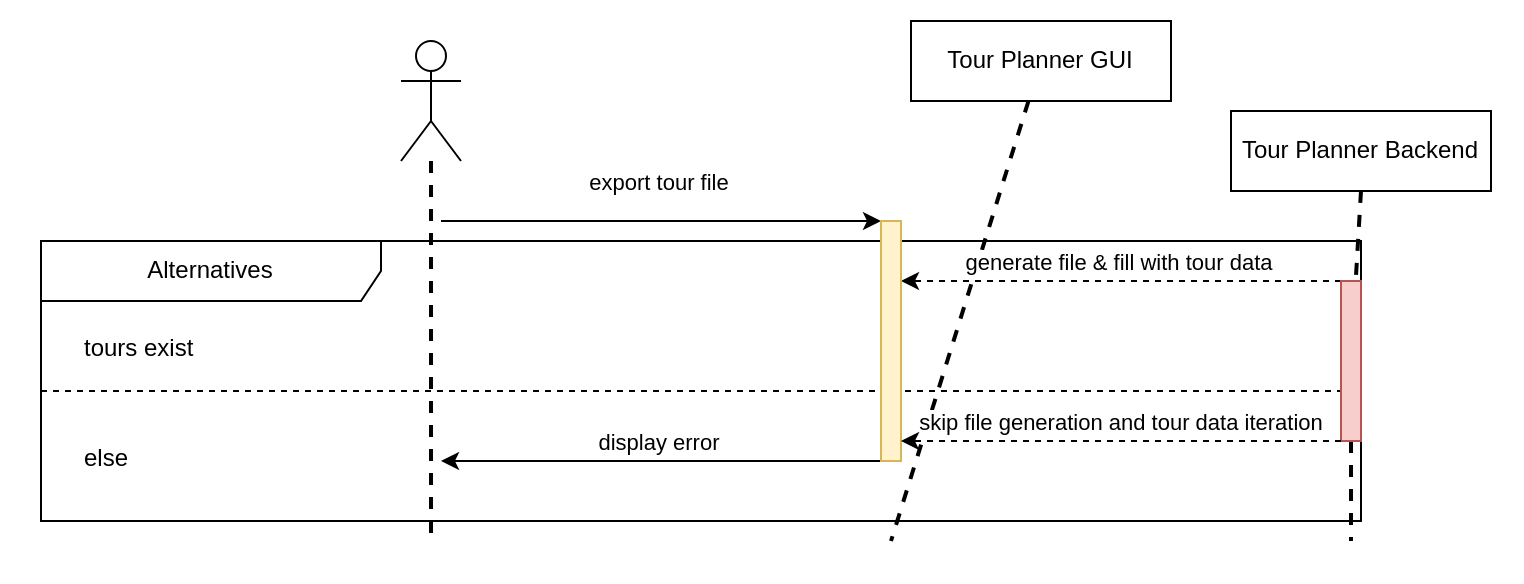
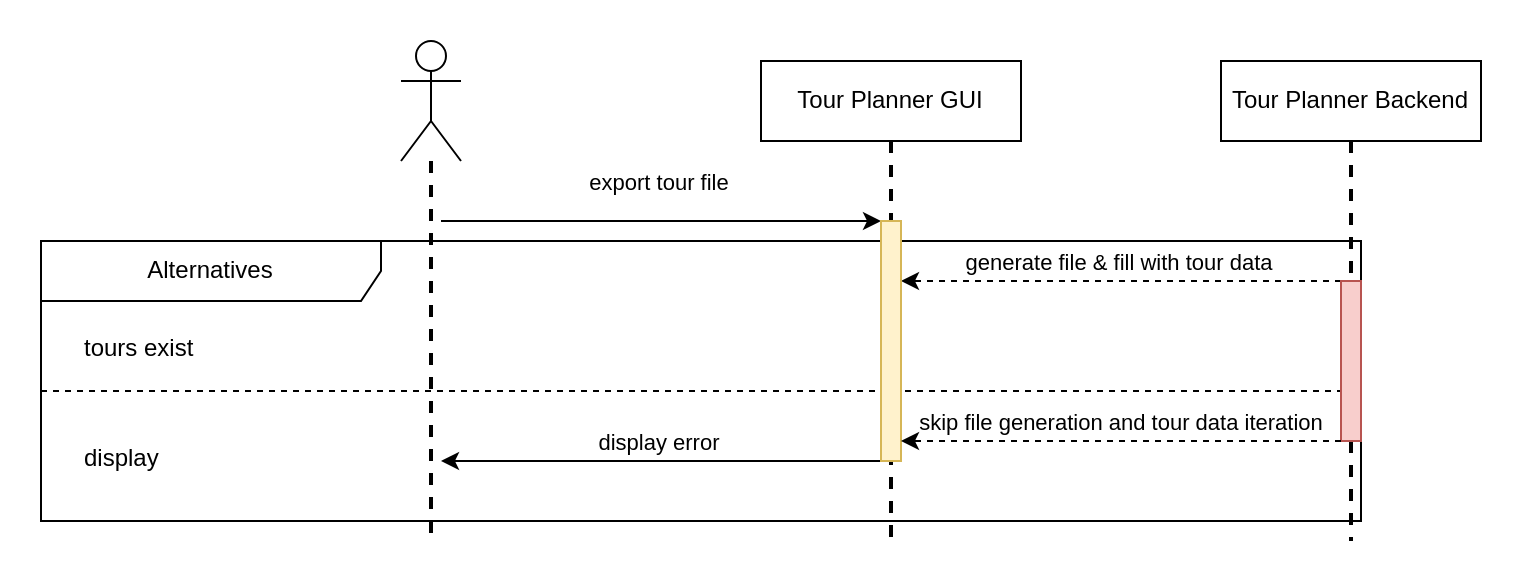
node "Tour Planner GUI": moved (1041, 61) -> (891, 101)
node "Tour Planner Backend": moved (1361, 151) -> (1351, 101)
node "else": label "else" -> "display"
